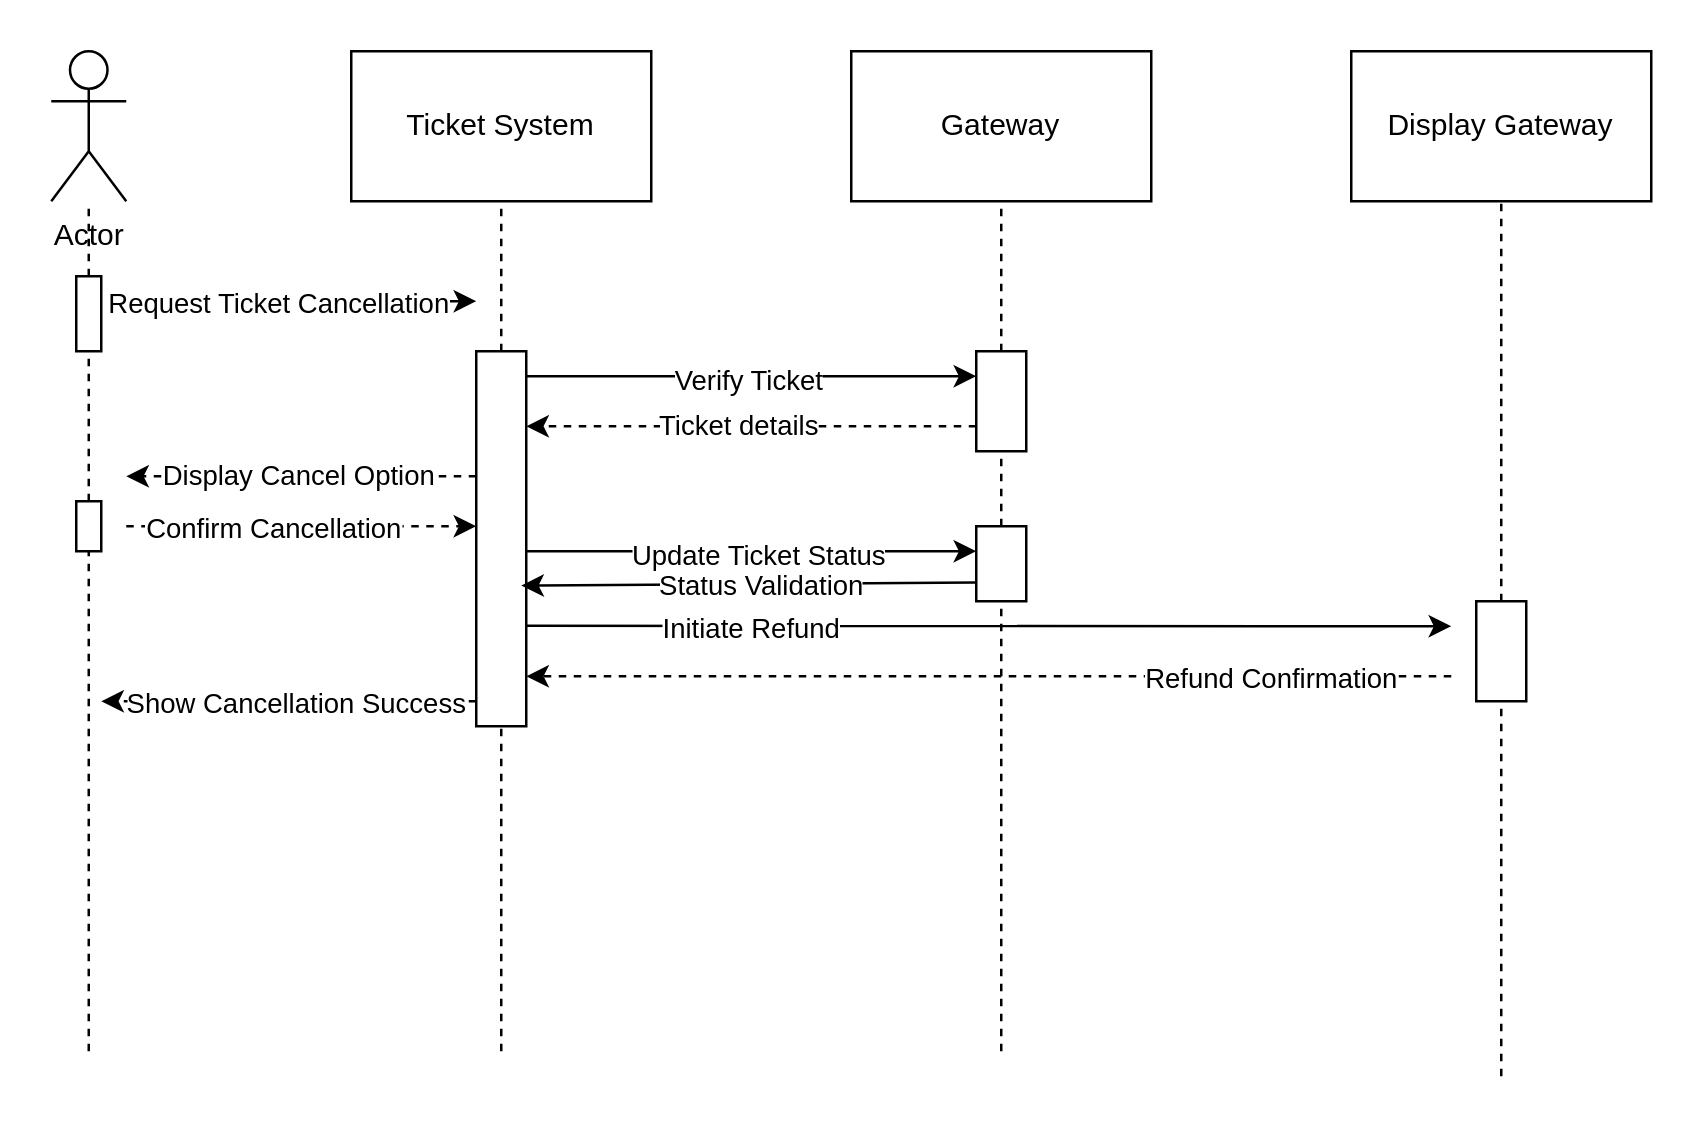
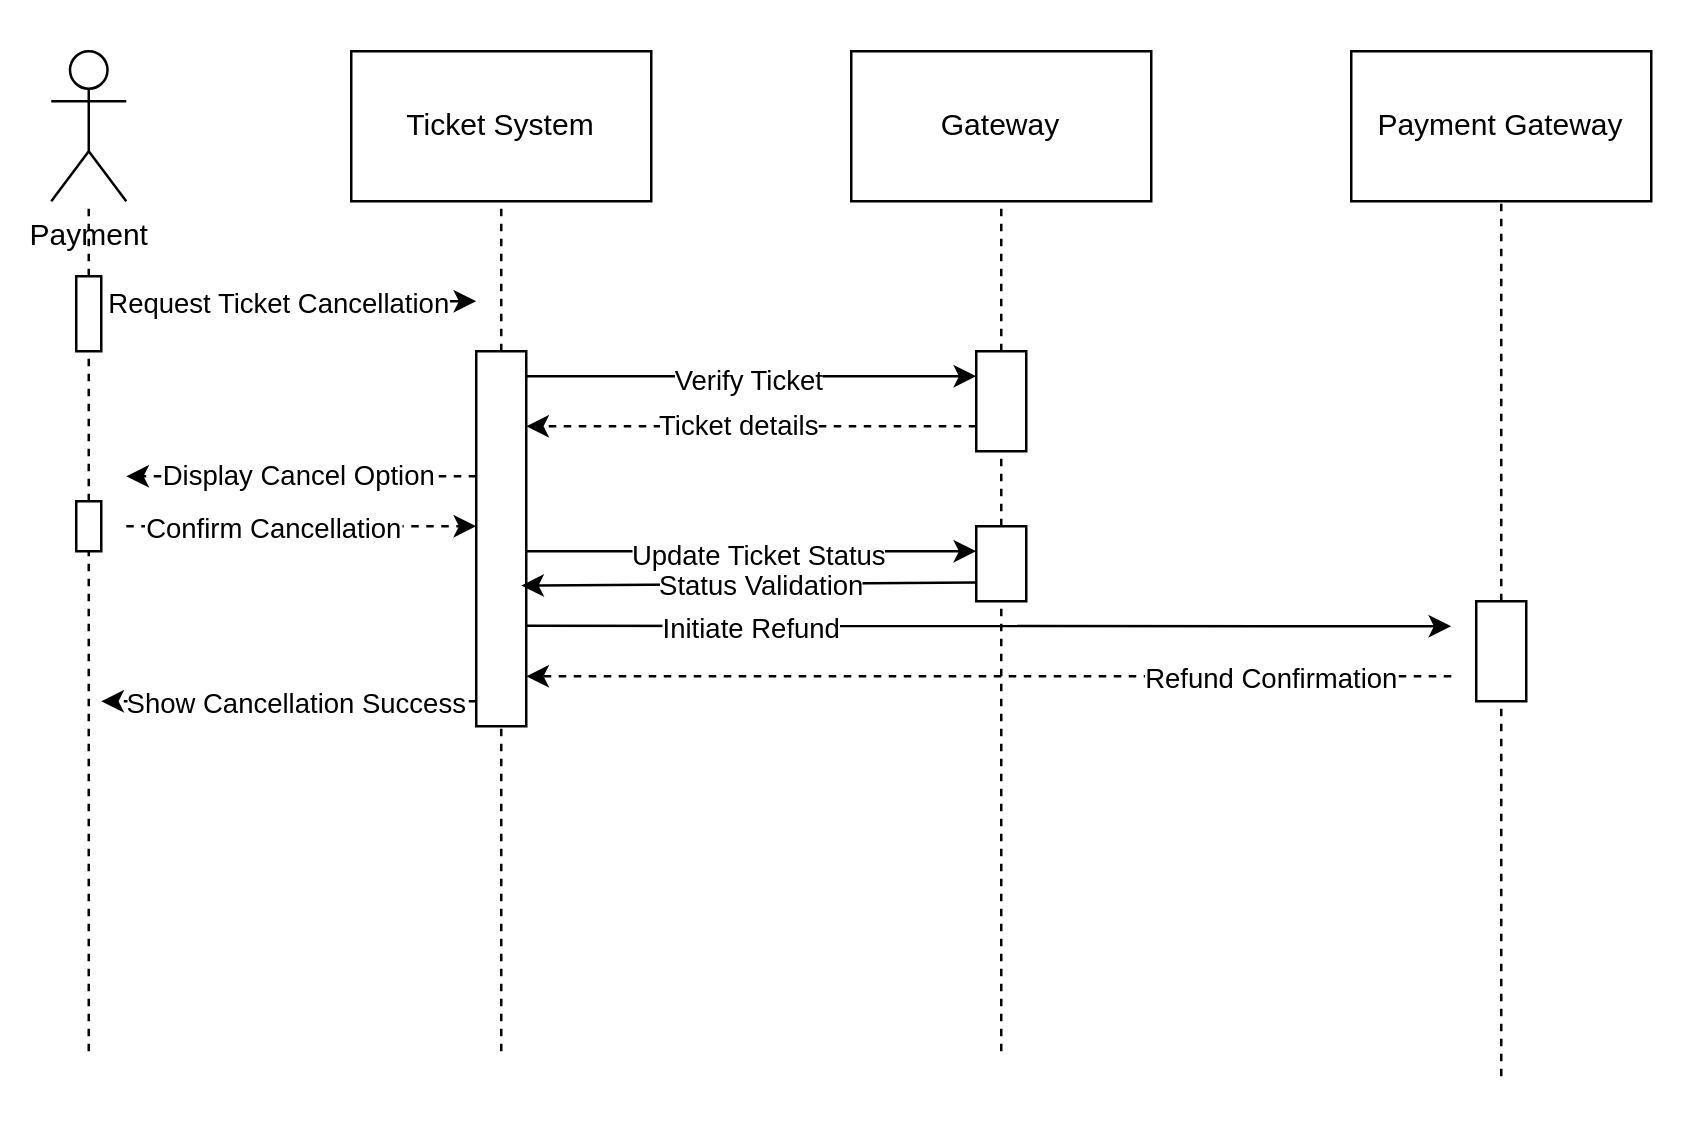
node "Display Gateway": label "Display Gateway" -> "Payment Gateway"
node "Actor": label "Actor" -> "Payment"
